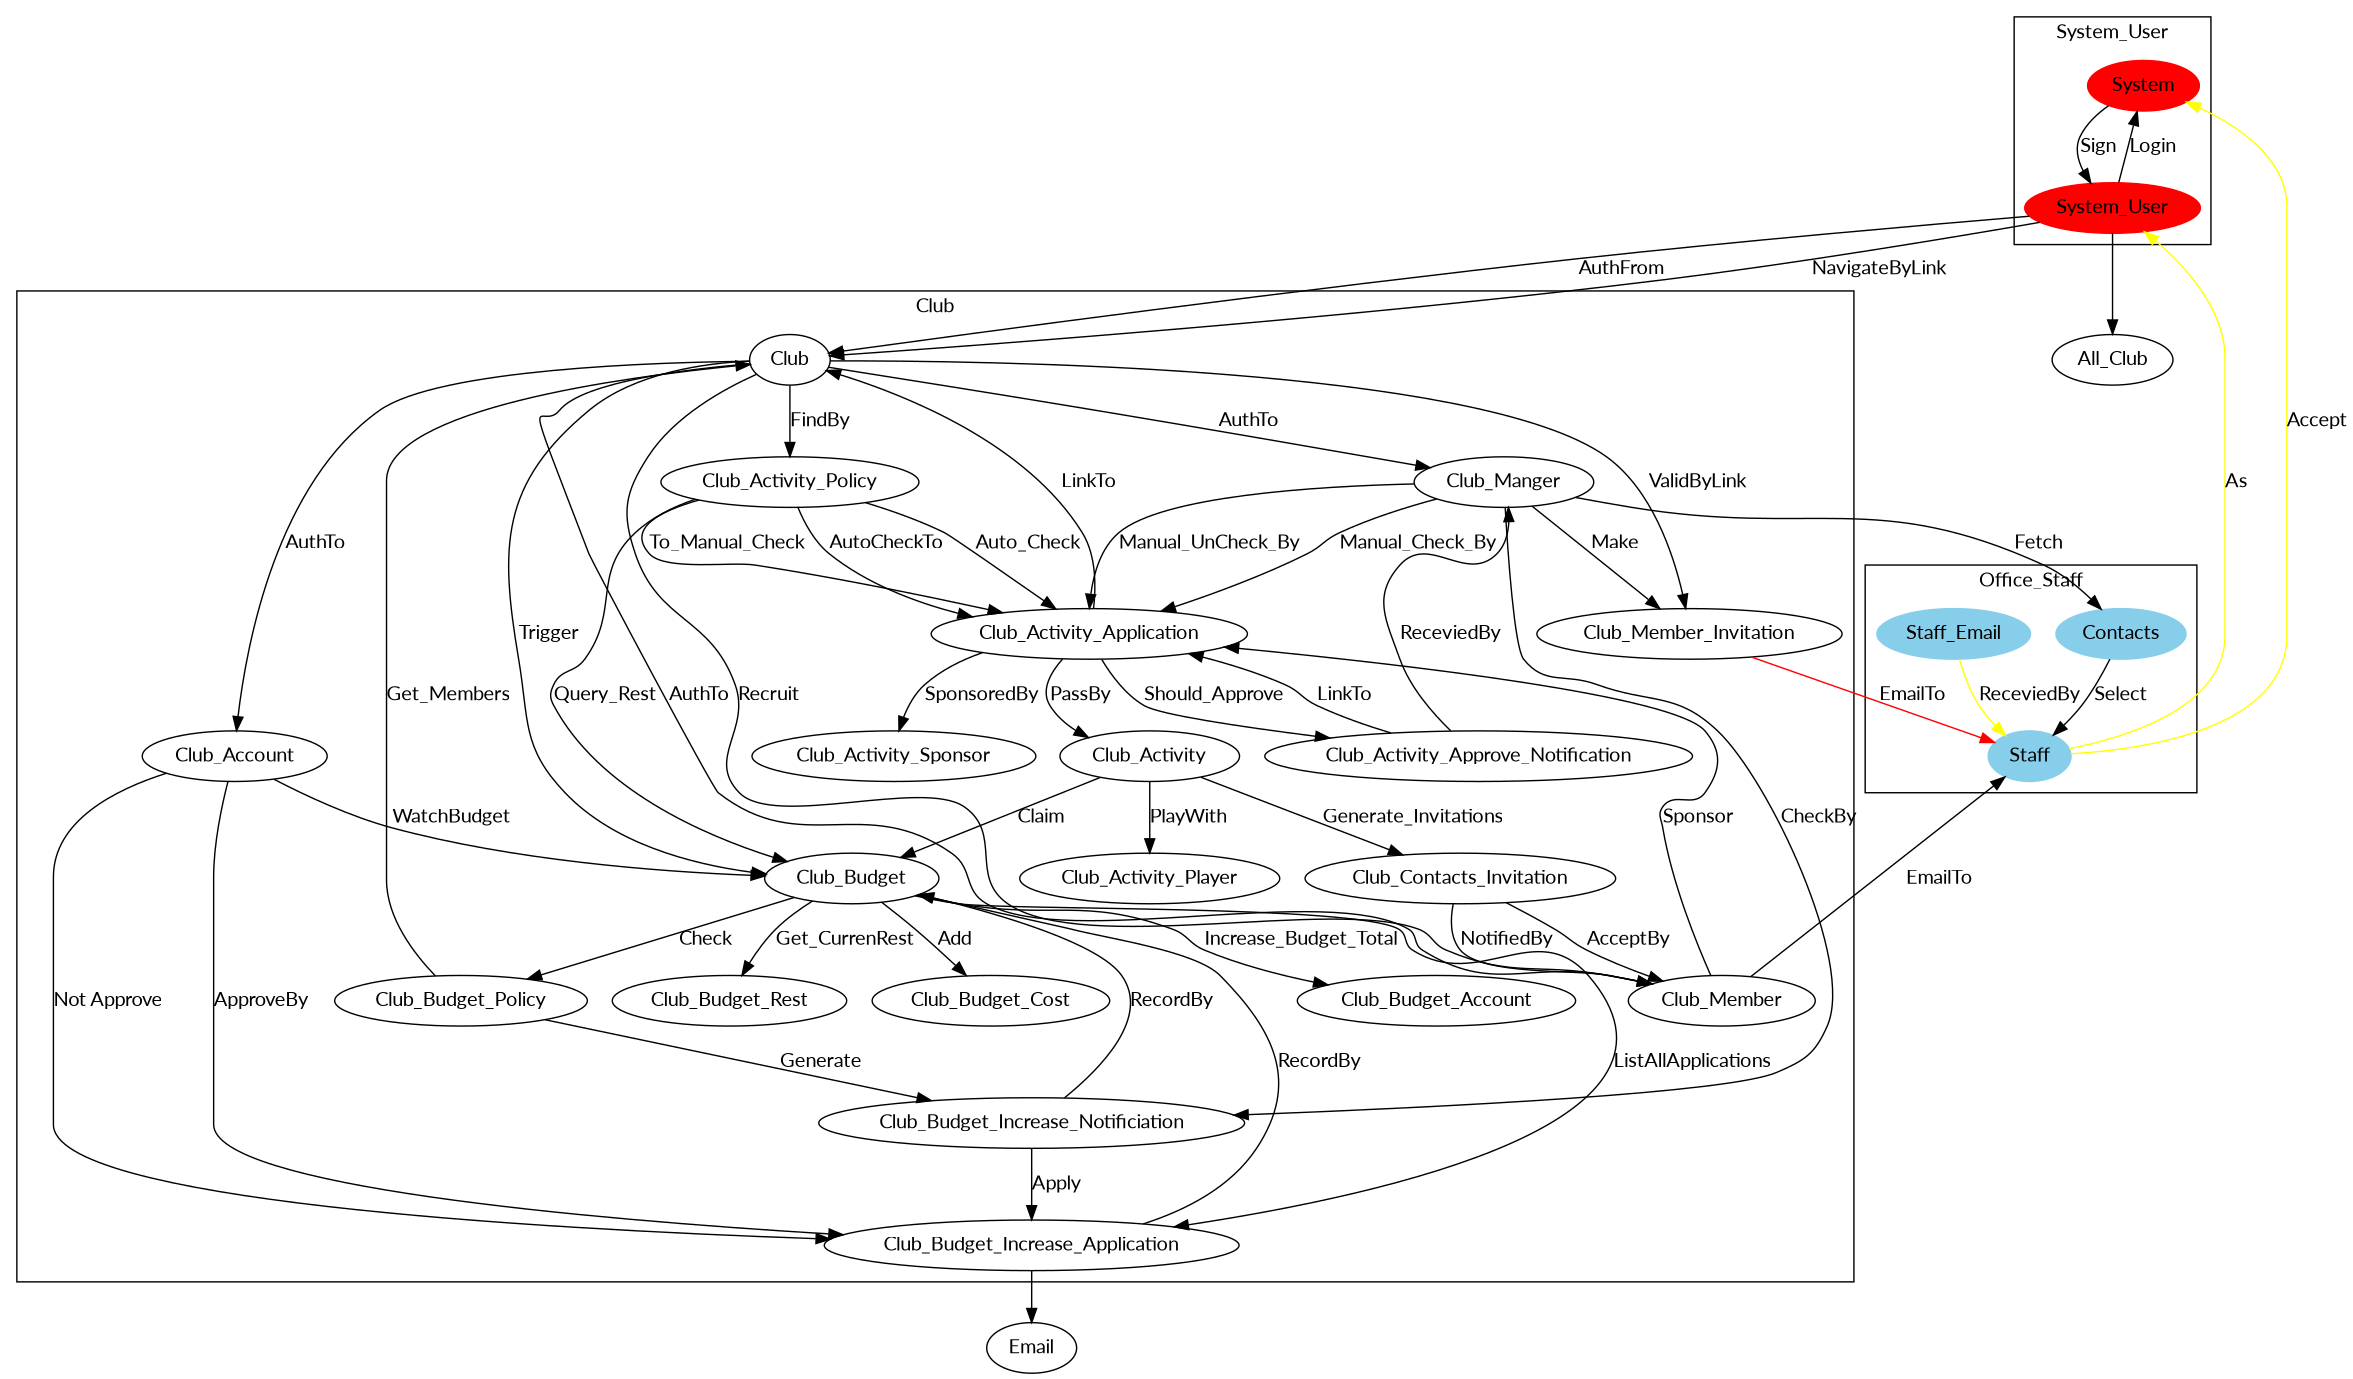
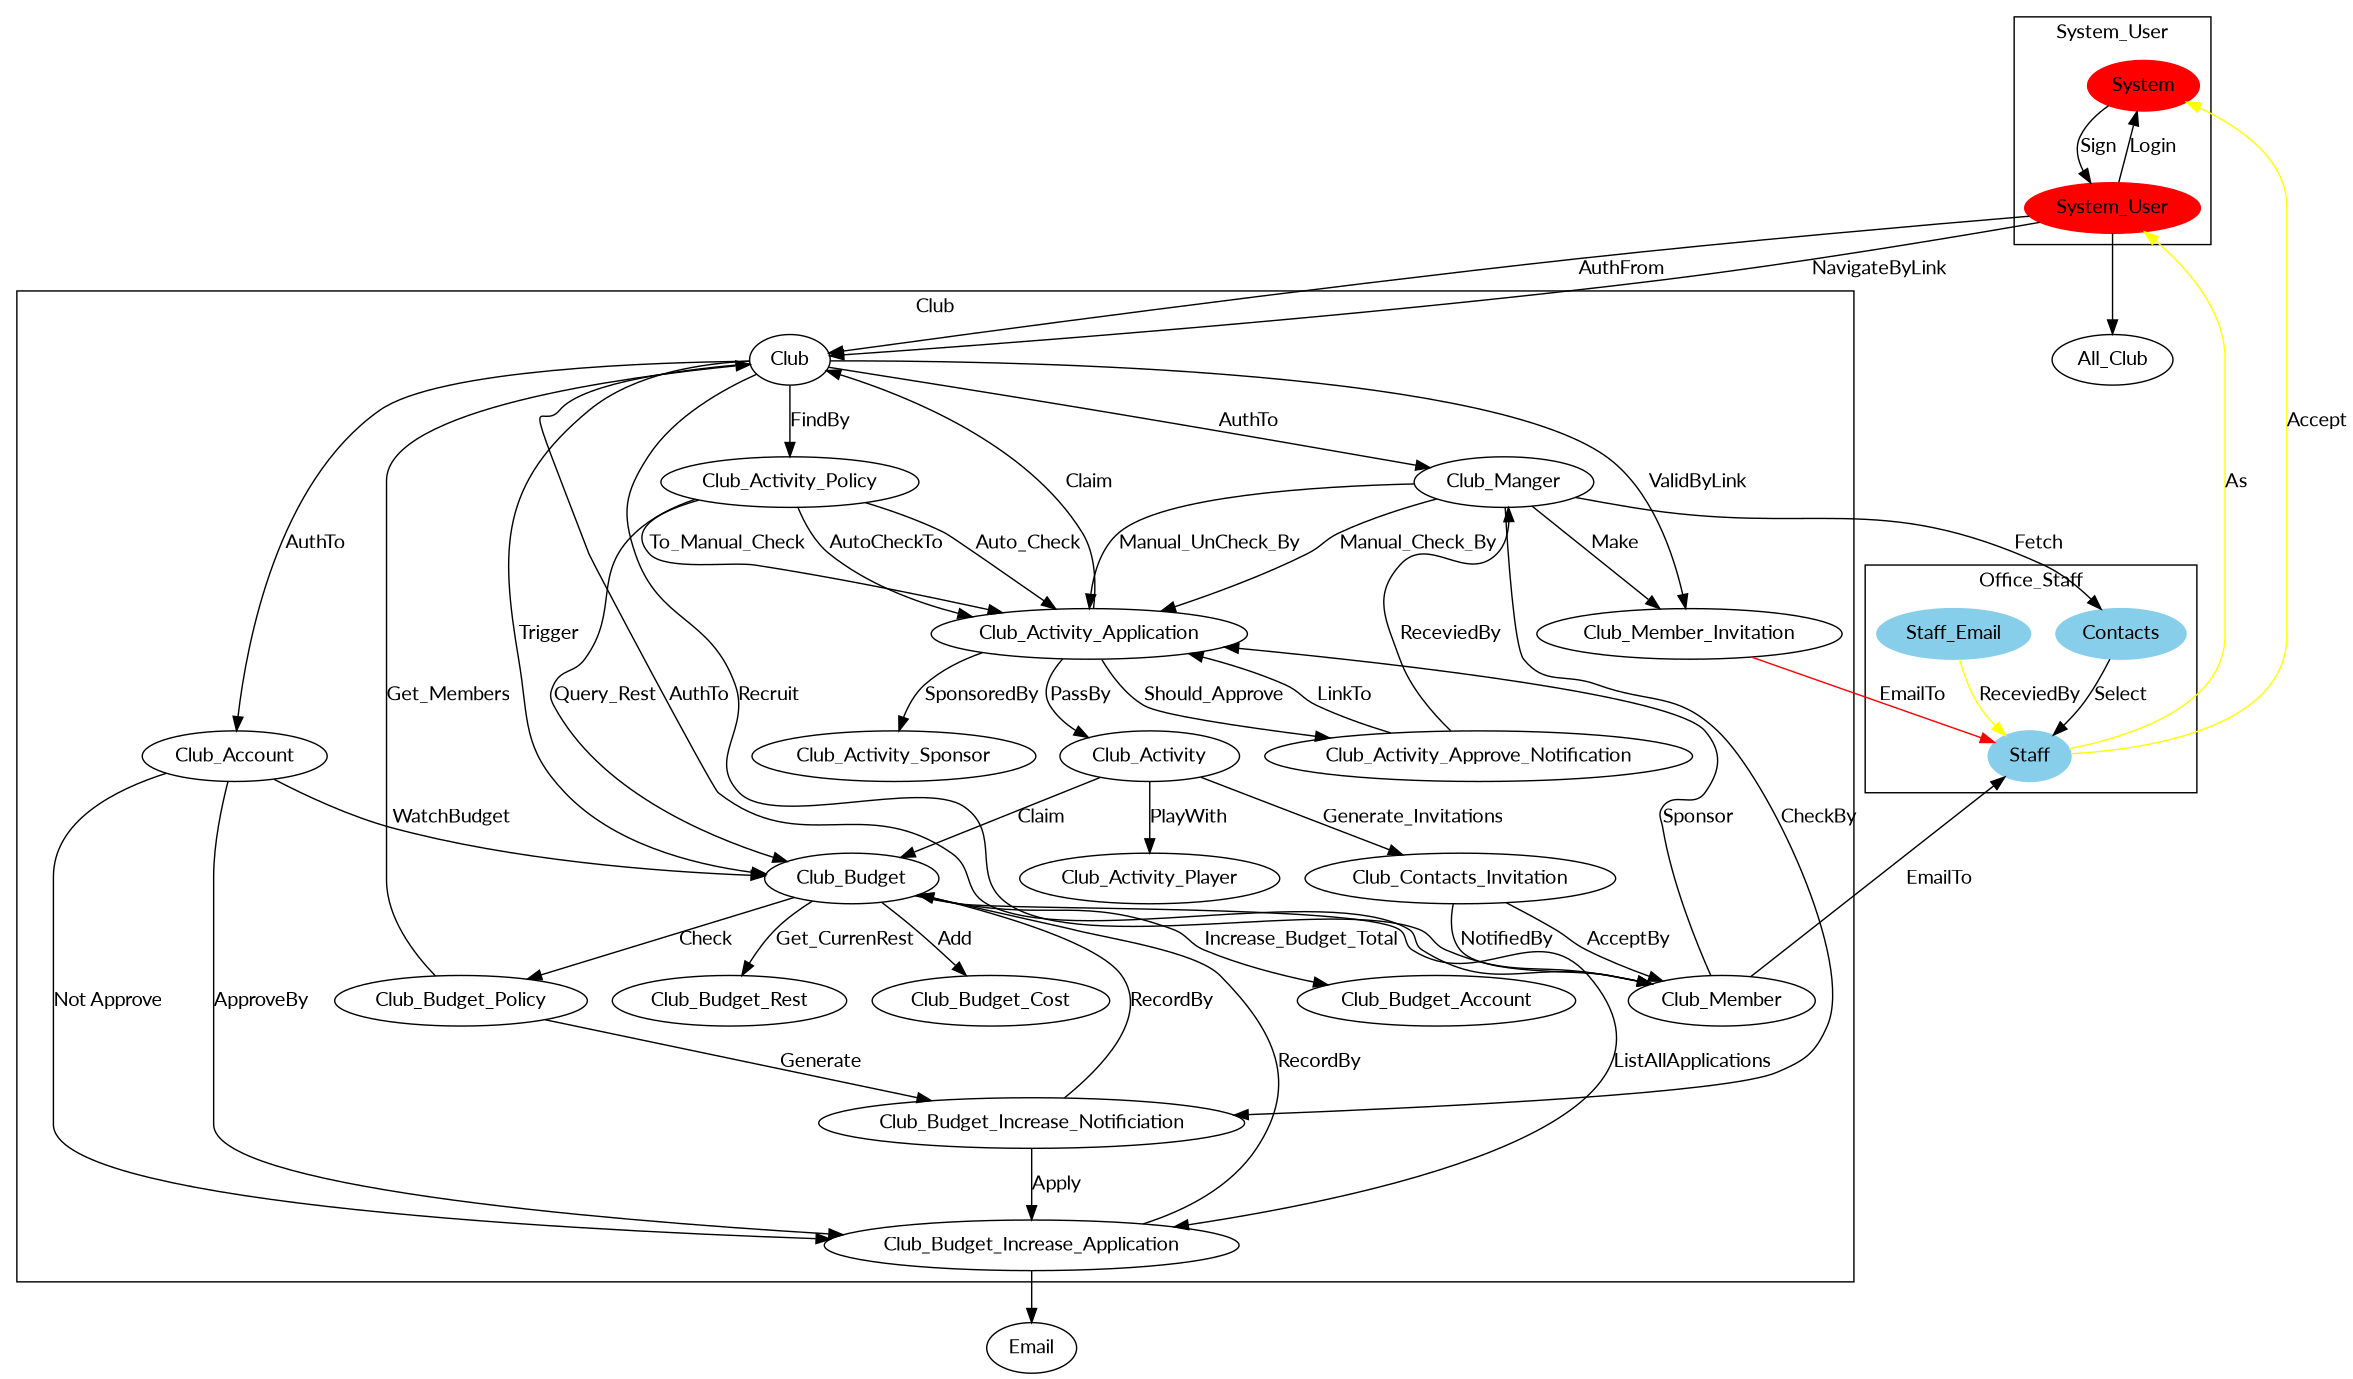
edge "Club_Activity_Application" -> "Club": label "LinkTo" -> "Claim"
